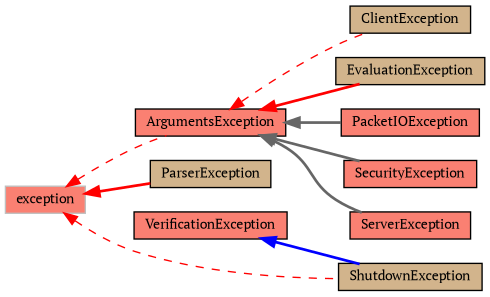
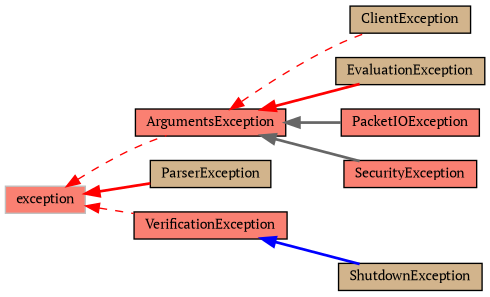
node "ServerException": removed
edge "ShutdownException" -> "exception": now "VerificationException" -> "exception"
